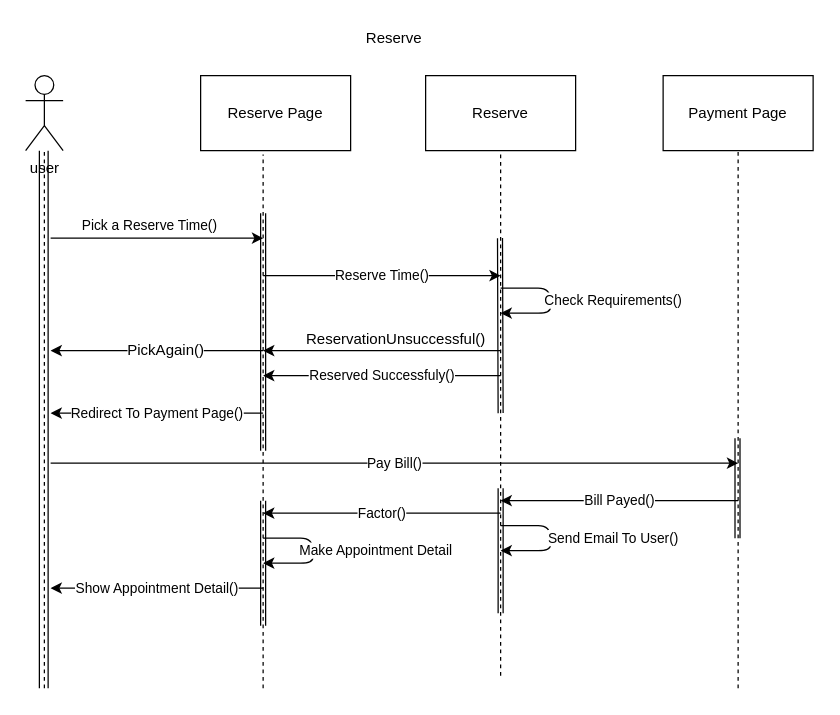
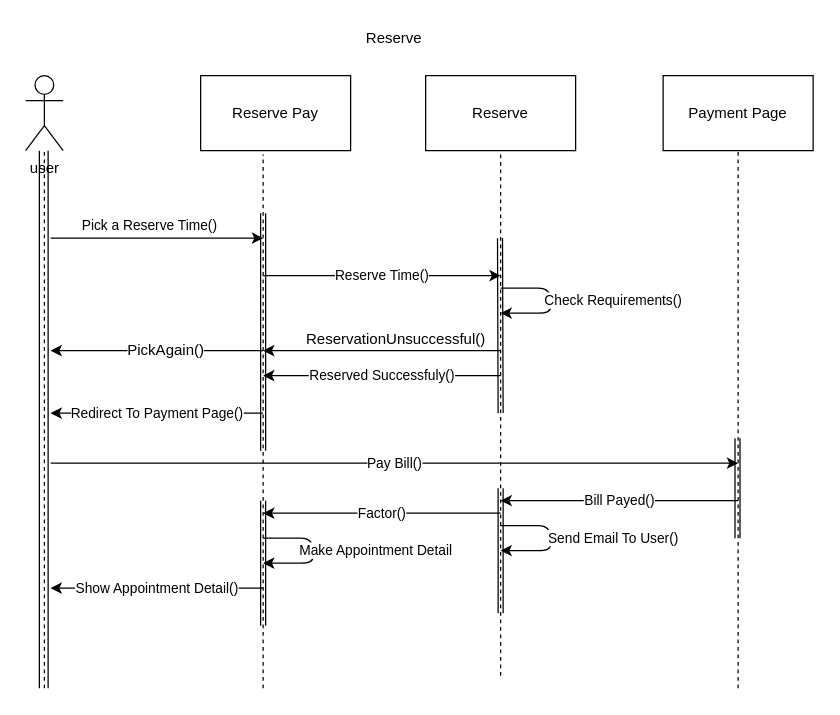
node "Reserve Page": label "Reserve Page" -> "Reserve Pay"
